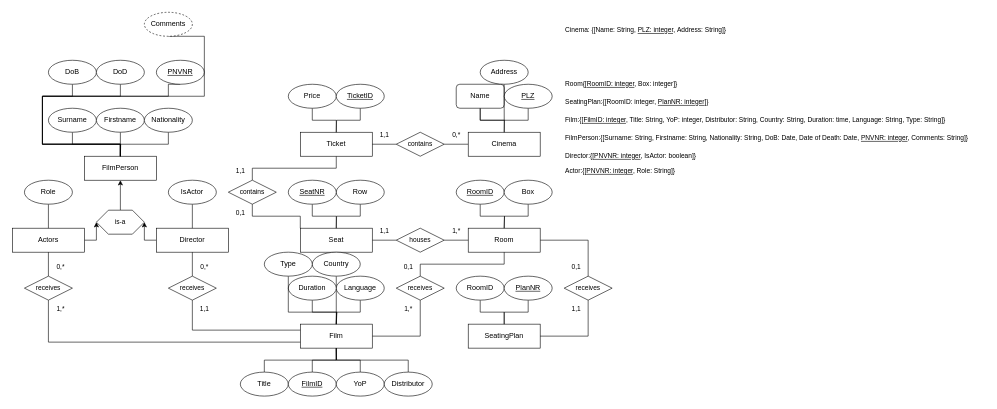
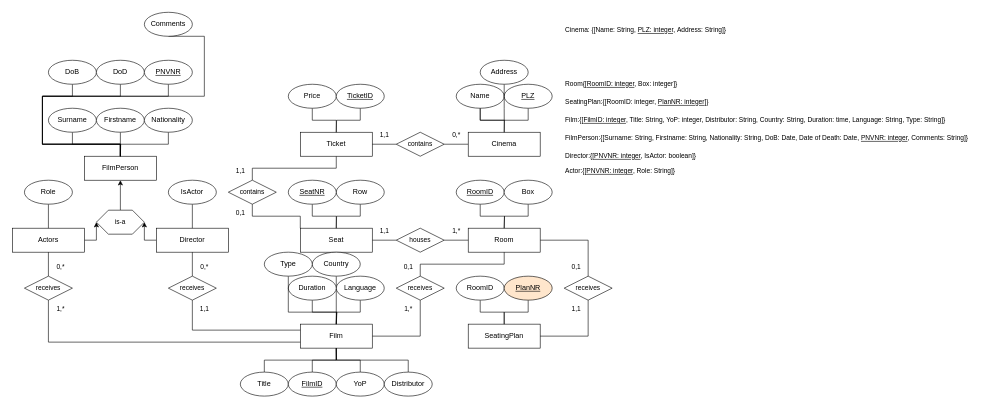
node "Comments": style dashed -> solid
node "PNVNR": moved (180, 72) -> (168, 72)
node "Name": shape rounded rectangle -> ellipse
node "PlanNR": fillcolor #ffffff -> #ffe6cc
